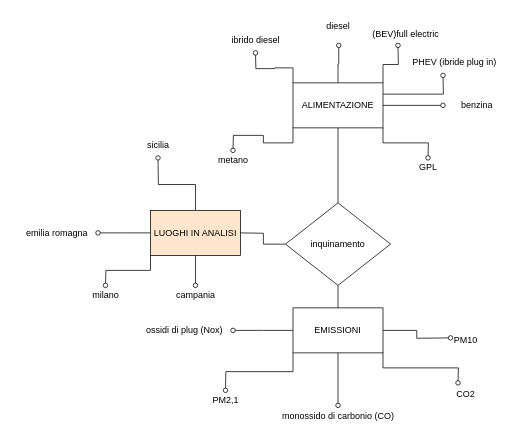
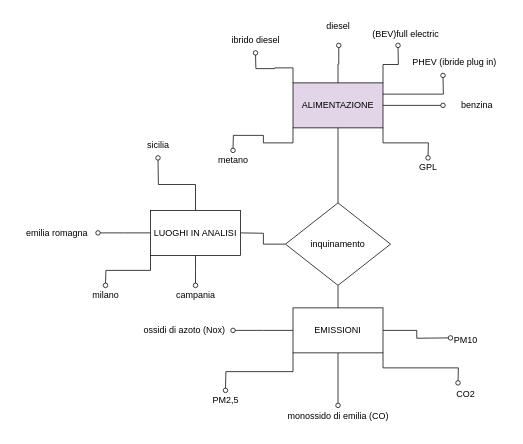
node "ALIMENTAZIONE": fillcolor #ffffff -> #e1d5e7
node "LUOGHI IN ANALISI": fillcolor #ffe6cc -> #ffffff
node "ossidi di plug (Nox)": label "ossidi di plug (Nox)" -> "ossidi di azoto (Nox)"
node "PM2,1": label "PM2,1" -> "PM2,5"
node "monossido di carbonio (CO)": label "monossido di carbonio (CO)" -> "monossido di emilia (CO)"
